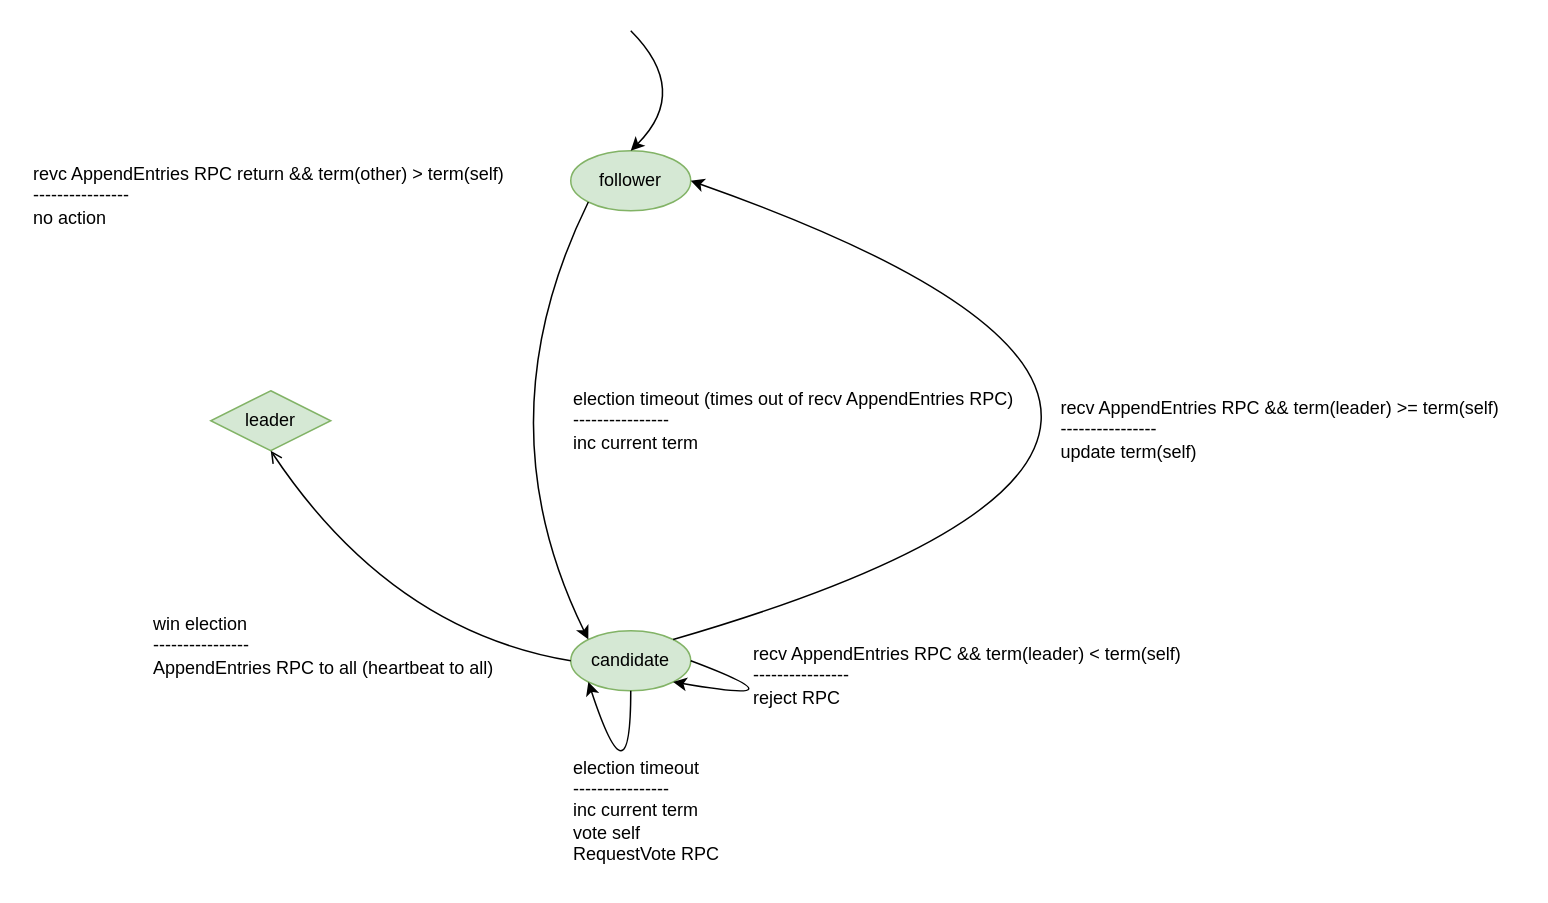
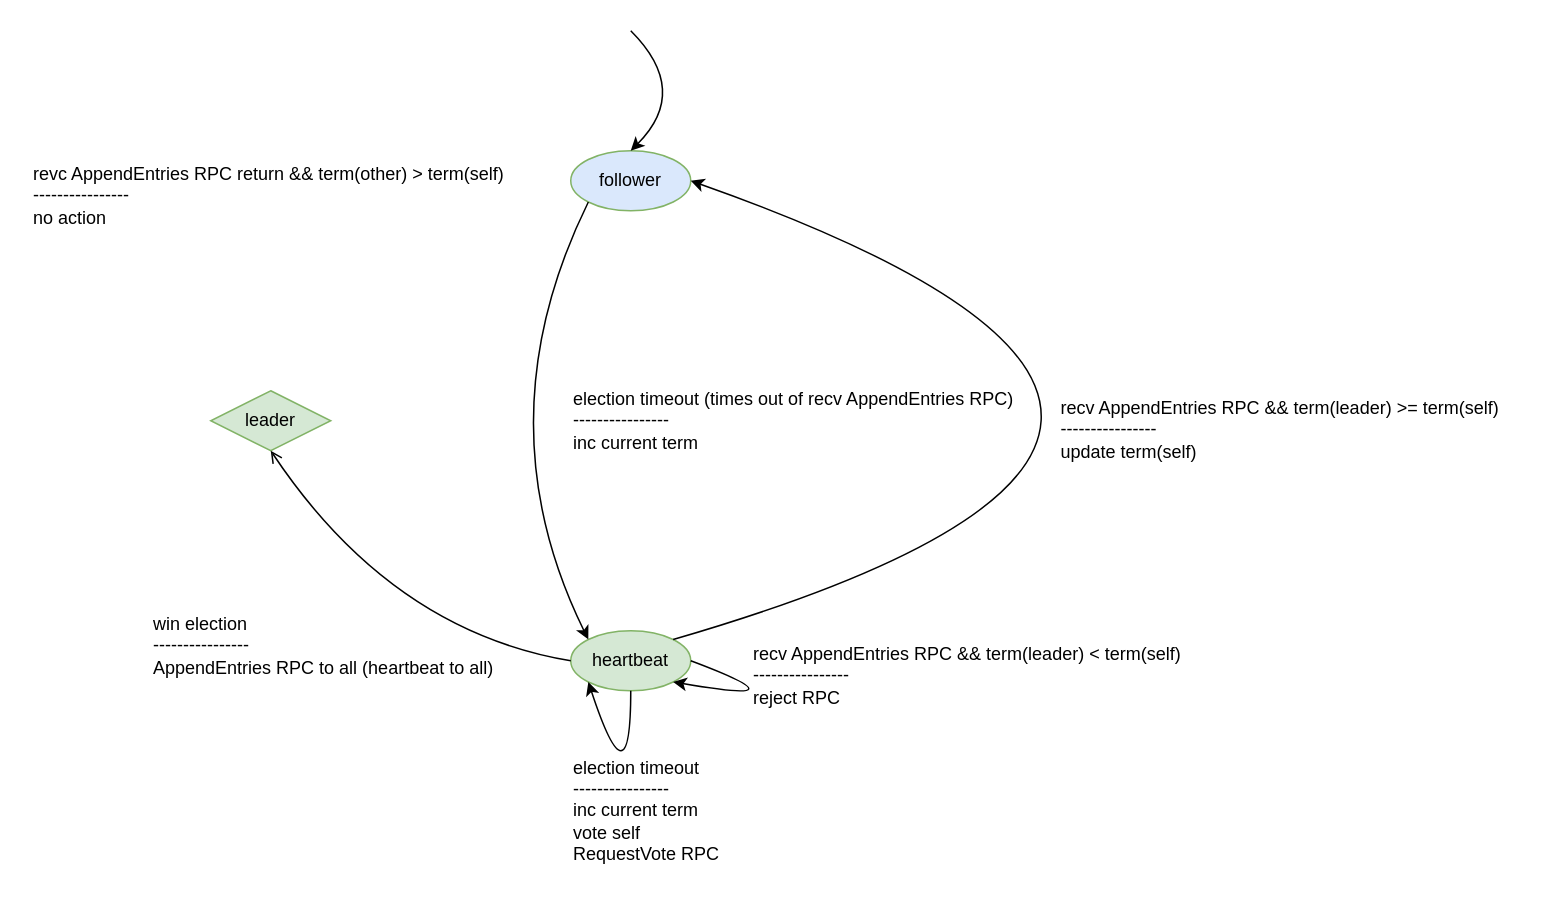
node "follower": fillcolor #d5e8d4 -> #dae8fc
node "candidate": label "candidate" -> "heartbeat"
